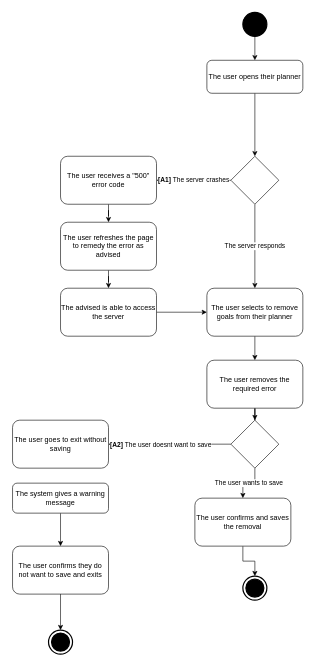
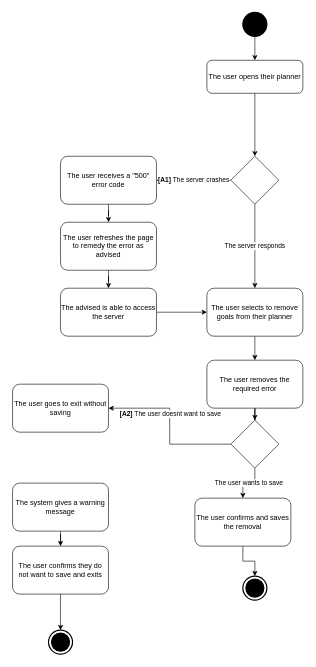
node "The user goes to exit without saving": moved (60, 444) -> (60, 408)
node "The system gives a warning message": size 96x30 -> 96x48
